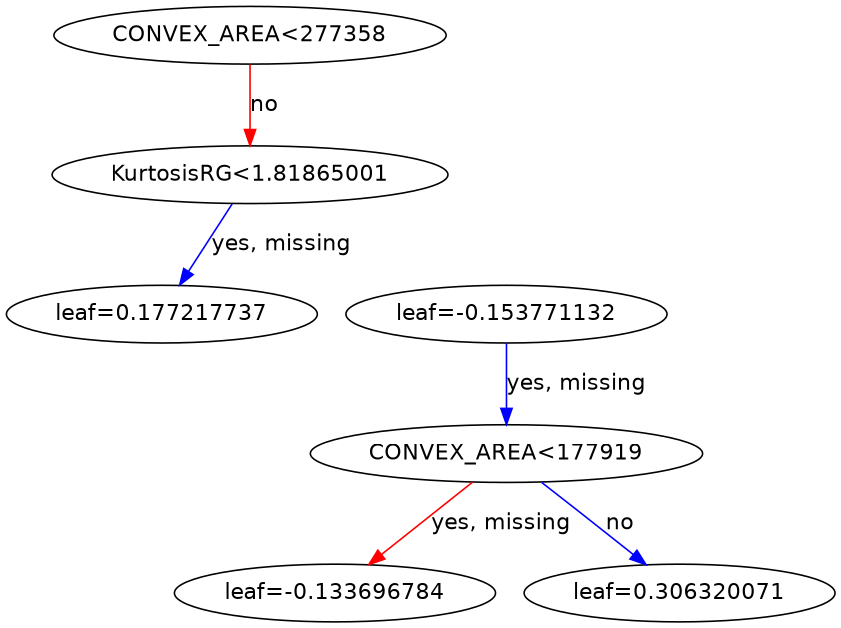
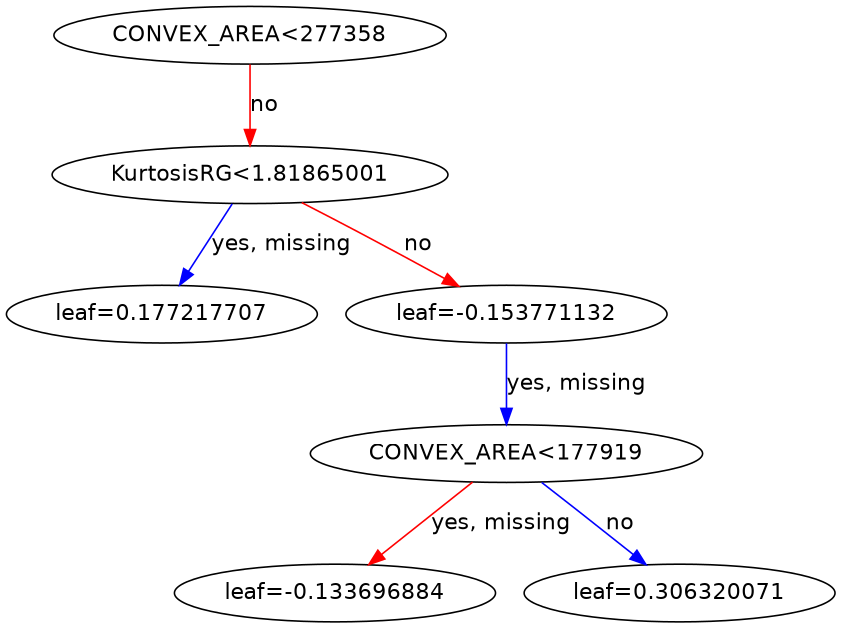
edge "KurtosisRG<1.81865001" -> "leaf=-0.153771132": added, label "no"
node "leaf=0.177217737": label "leaf=0.177217737" -> "leaf=0.177217707"
node "leaf=-0.133696784": label "leaf=-0.133696784" -> "leaf=-0.133696884"
